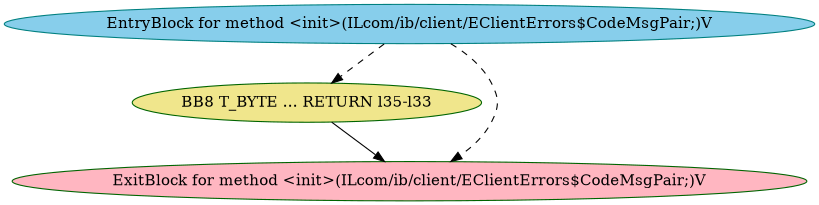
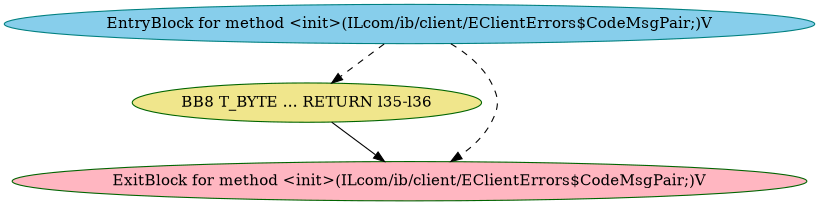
node "BB8 T_BYTE ... RETURN l35-l33": label "BB8 T_BYTE ... RETURN l35-l33" -> "BB8 T_BYTE ... RETURN l35-l36"
